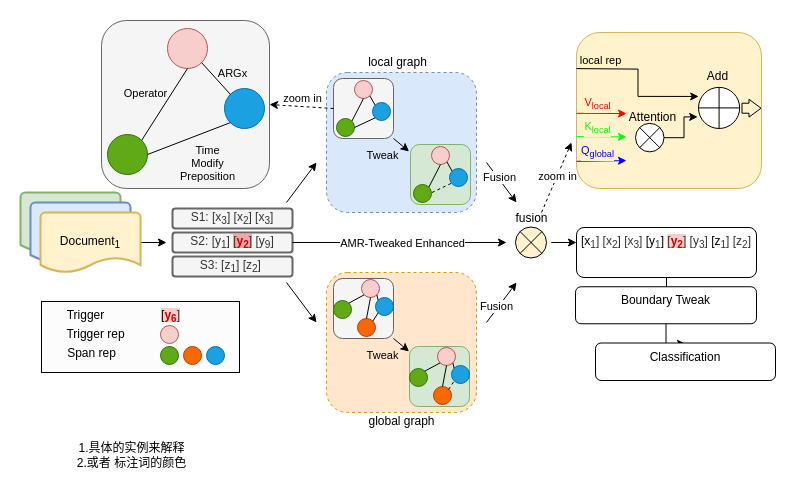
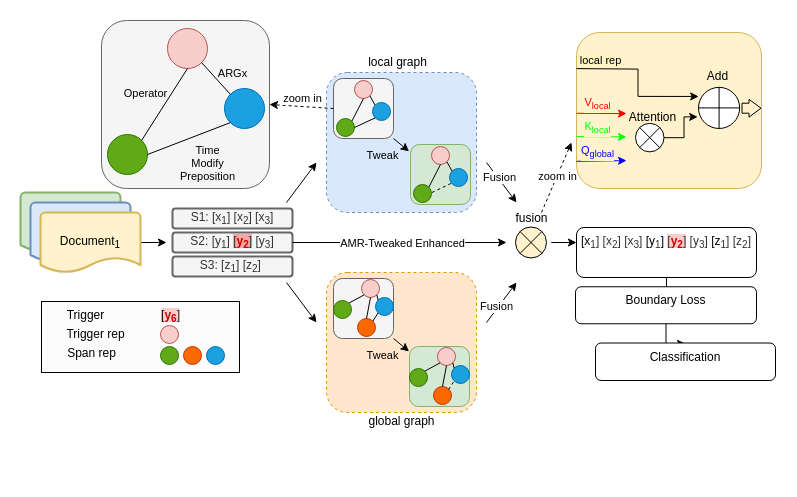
node "S1: [x3] [x2] [x3]": label "S1: [x3] [x2] [x3]" -> "S1: [x1] [x2] [x3]"
node "S2: [y1] [y2] [y9]": label "S2: [y1] [y2] [y9]" -> "S2: [y1] [y2] [y3]"
node "Boundary Tweak": label "Boundary Tweak" -> "Boundary Loss"
node "1.具体的实例来解释 2.或者 标注词的颜色": removed
